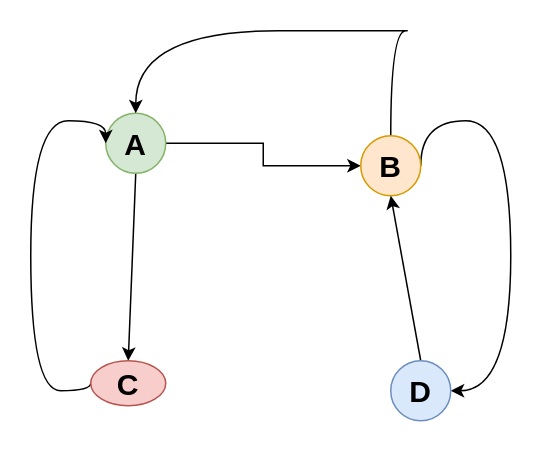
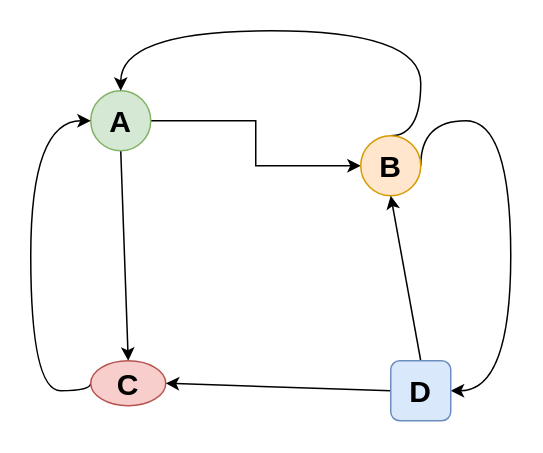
node "A": moved (136, 143) -> (121, 121)
edge "D" -> "C": added
node "D": shape ellipse -> rounded rectangle
